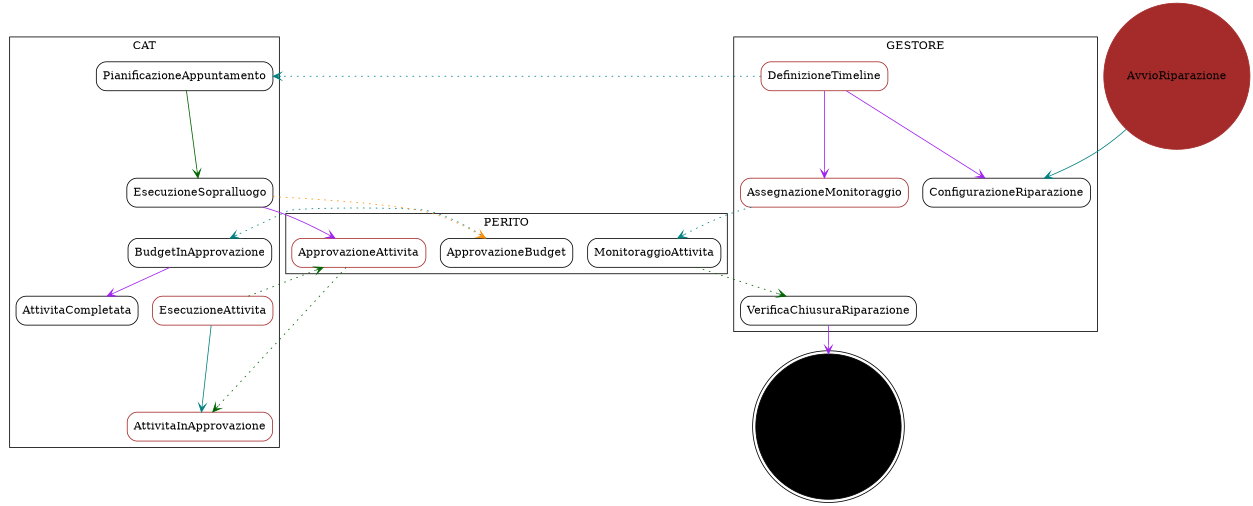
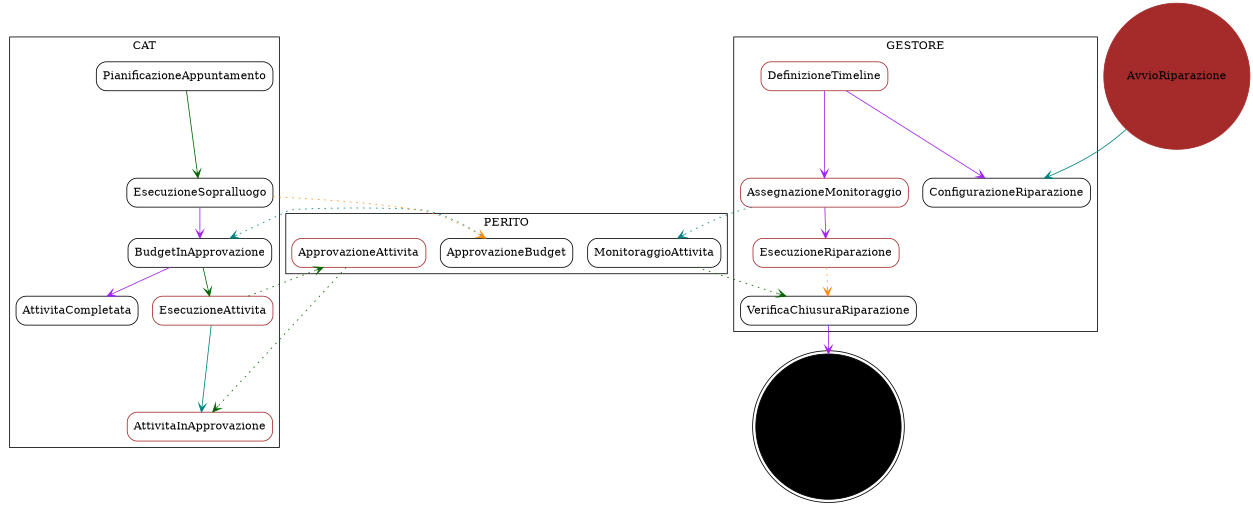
edge "DefinizioneTimeline" -> "PianificazioneAppuntamento": removed
edge "EsecuzioneSopralluogo" -> "ApprovazioneAttivita": now "EsecuzioneSopralluogo" -> "BudgetInApprovazione"
node "EsecuzioneRiparazione": added
edge "BudgetInApprovazione" -> "EsecuzioneAttivita": added
